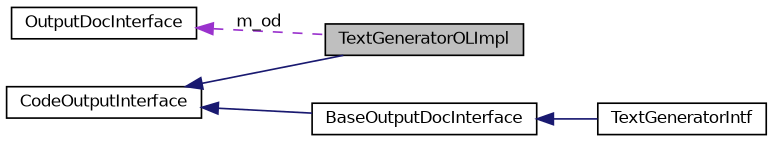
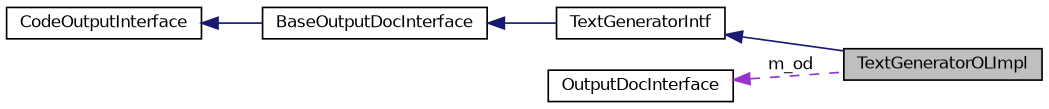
edge "TextGeneratorOLImpl" -> "CodeOutputInterface": now "TextGeneratorOLImpl" -> "TextGeneratorIntf"
